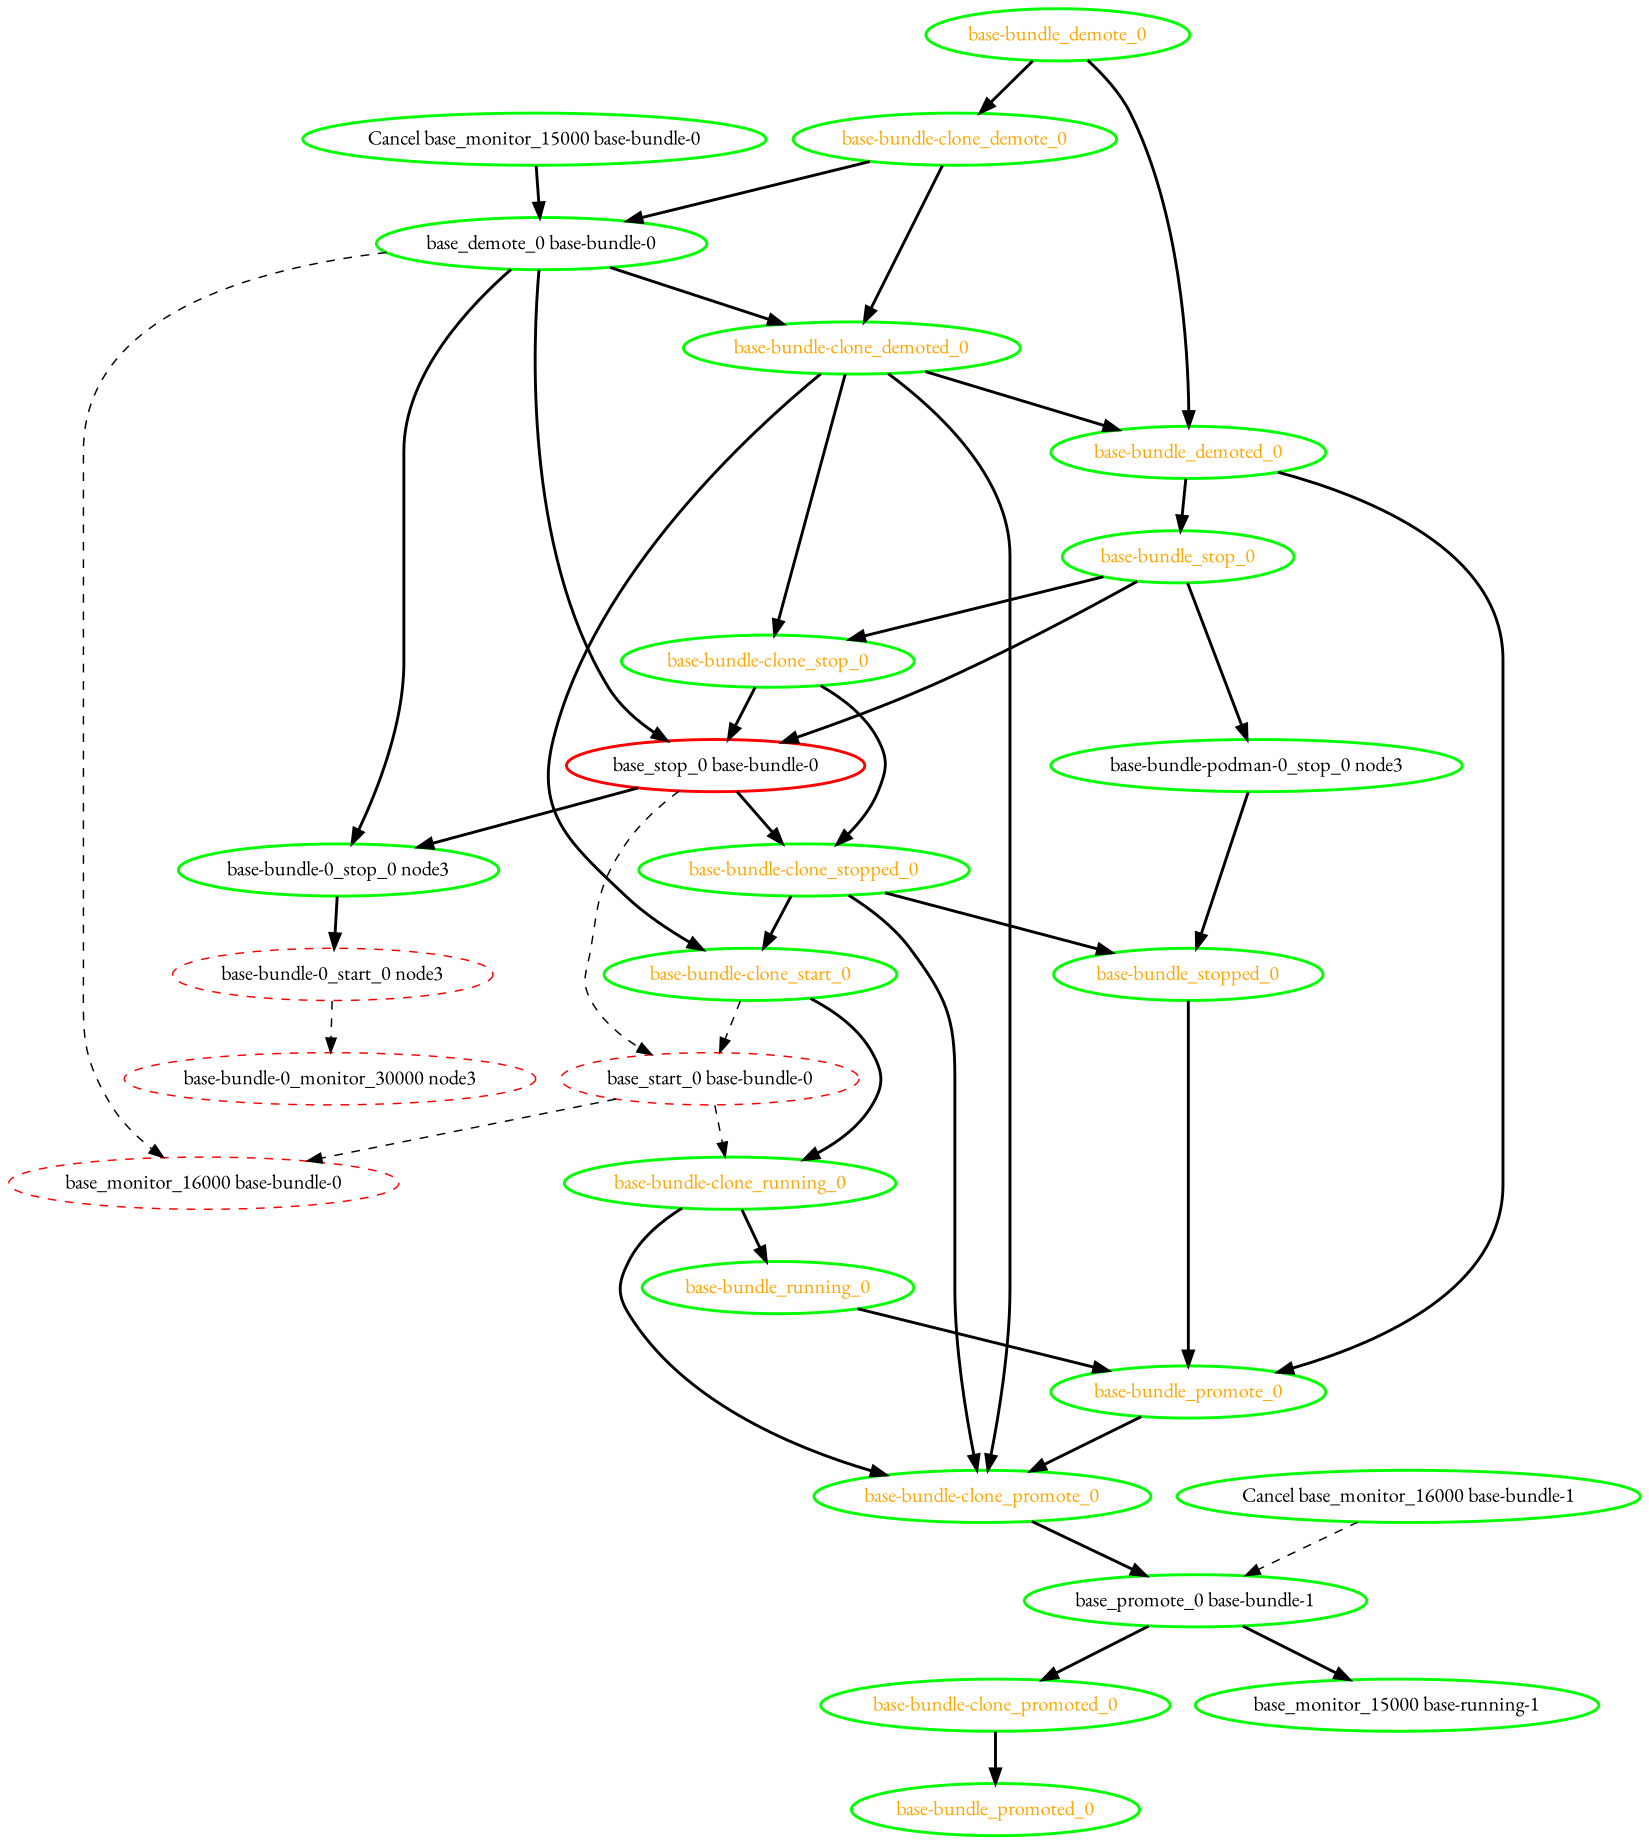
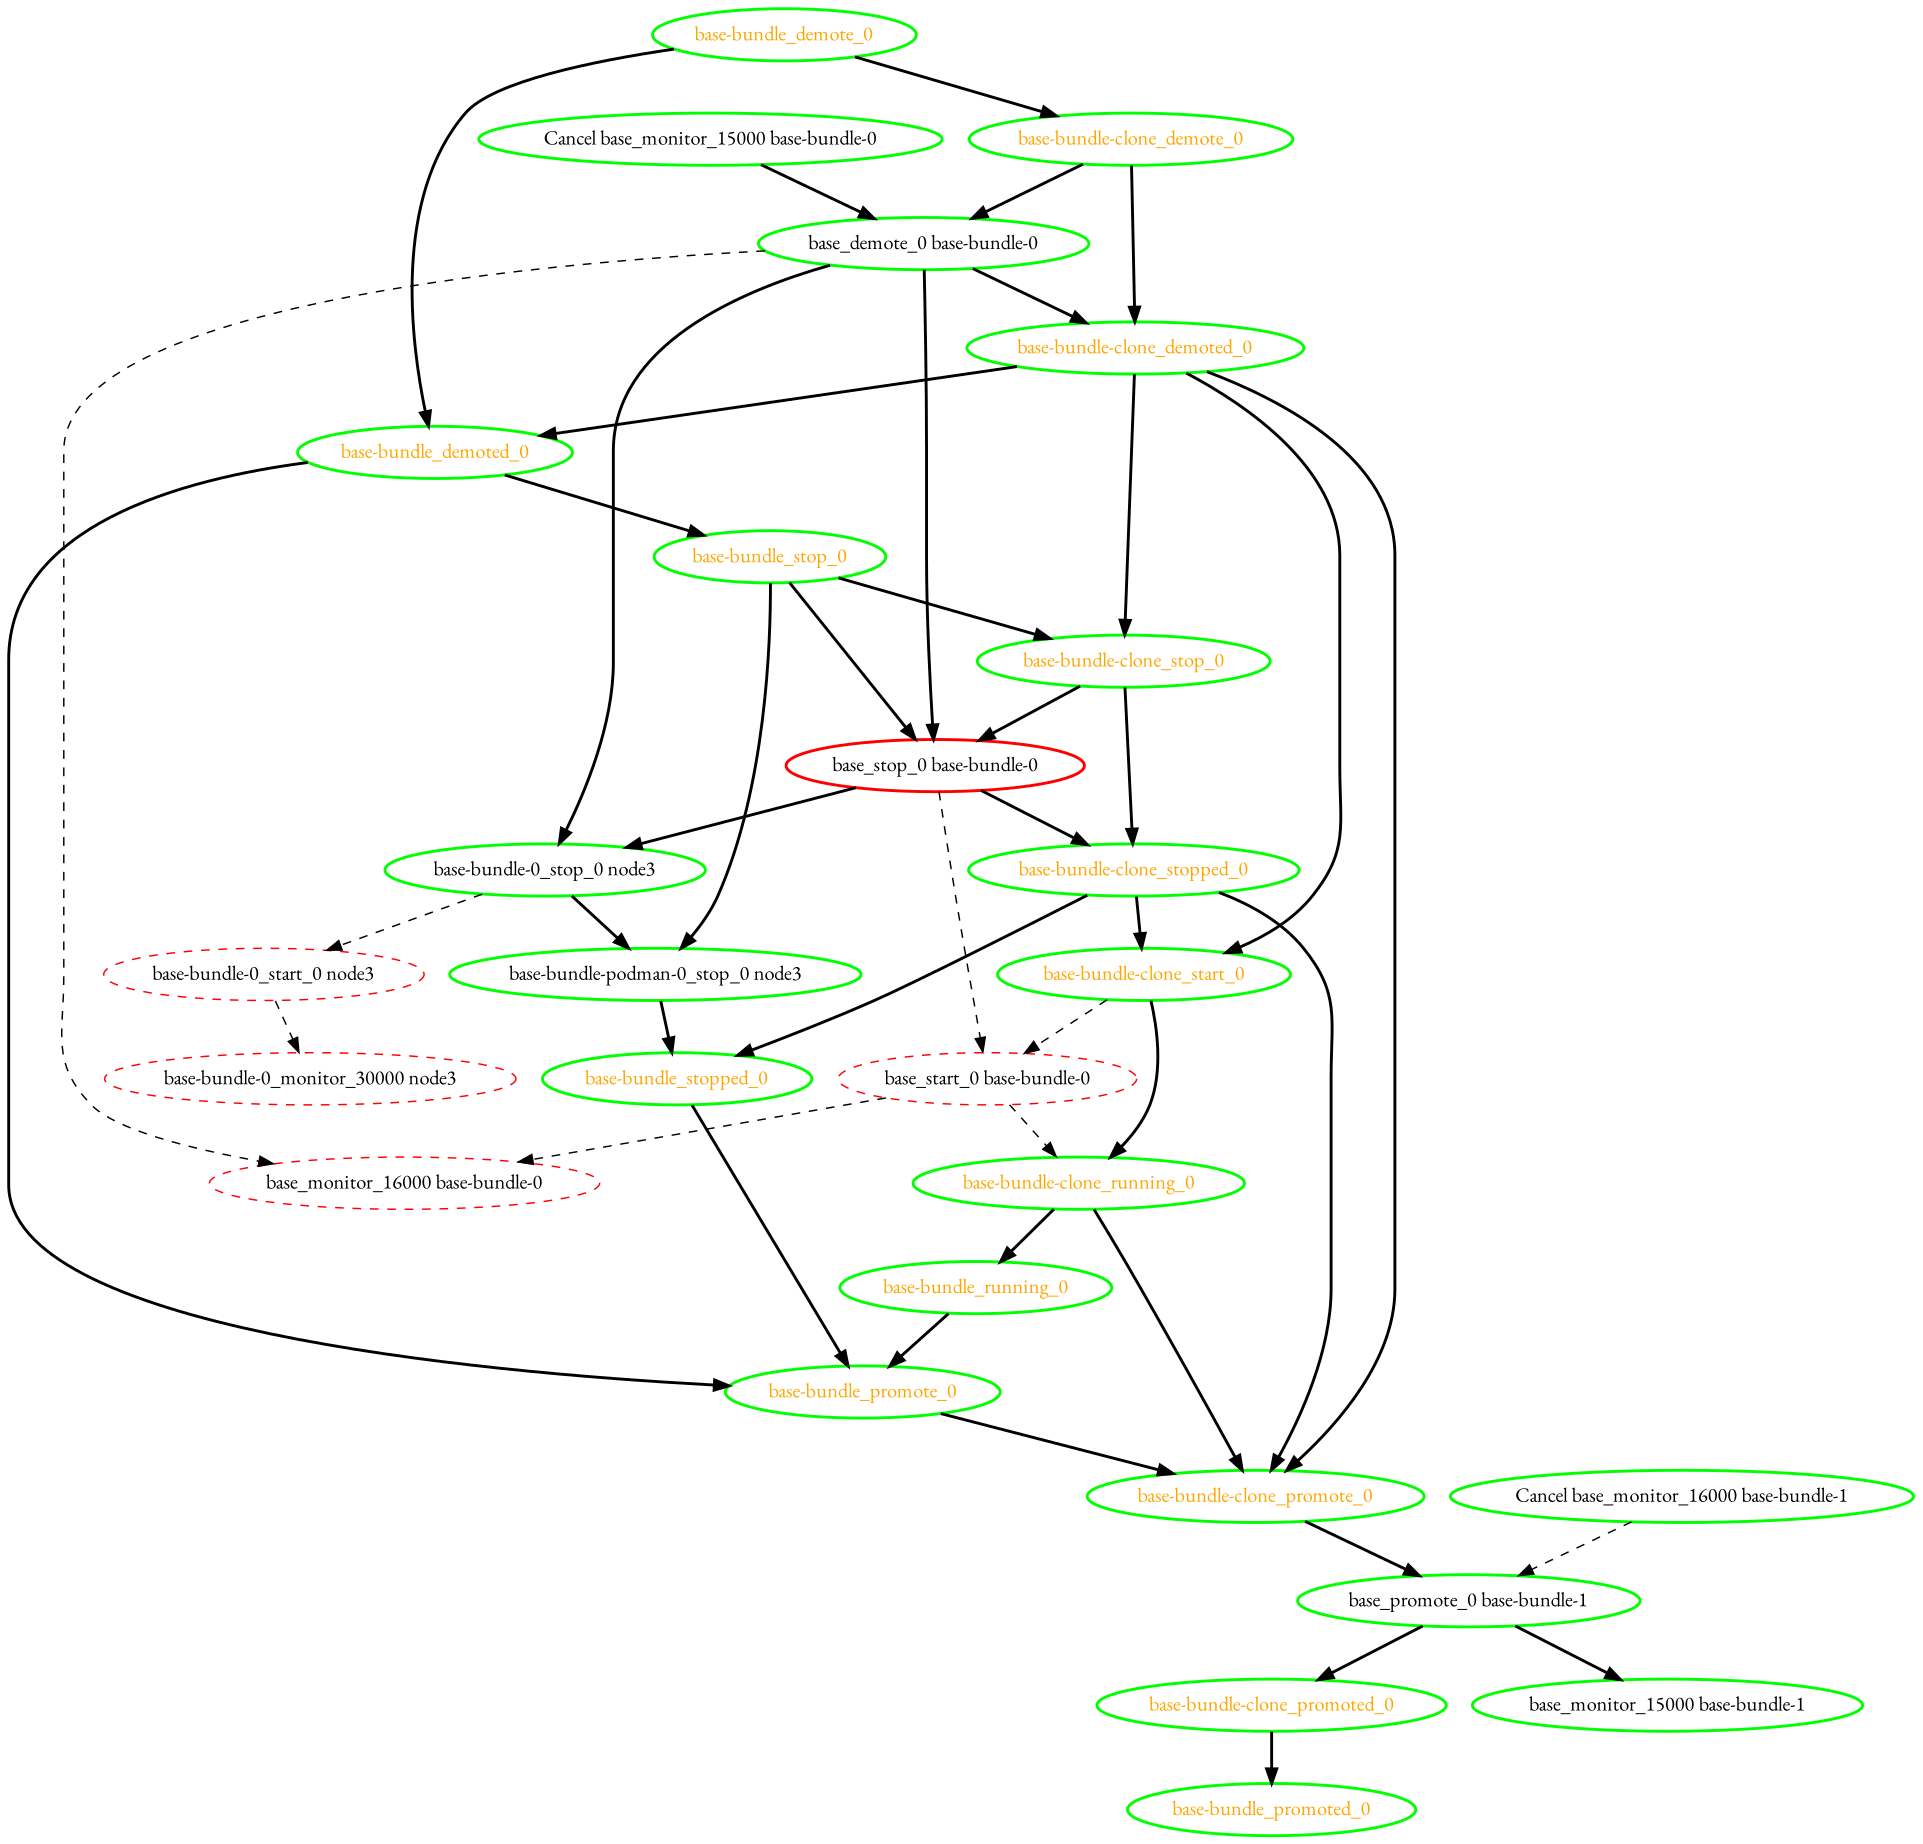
edge "base-bundle-0_stop_0 node3" -> "base-bundle-0_start_0 node3": style bold -> dashed
edge "base-bundle-0_stop_0 node3" -> "base-bundle-podman-0_stop_0 node3": added
node "base_monitor_15000 base-running-1": label "base_monitor_15000 base-running-1" -> "base_monitor_15000 base-bundle-1"
